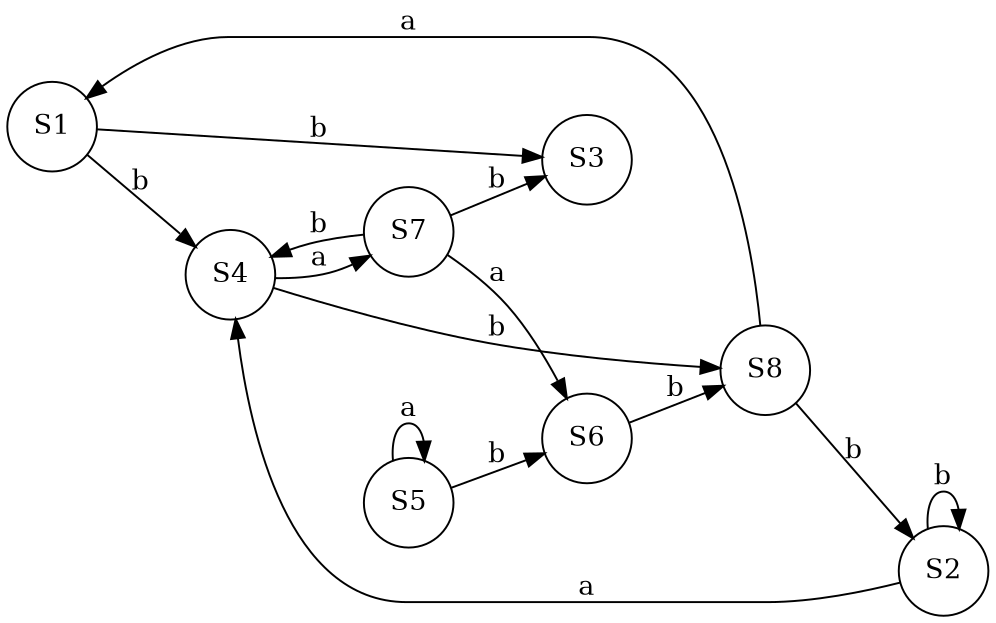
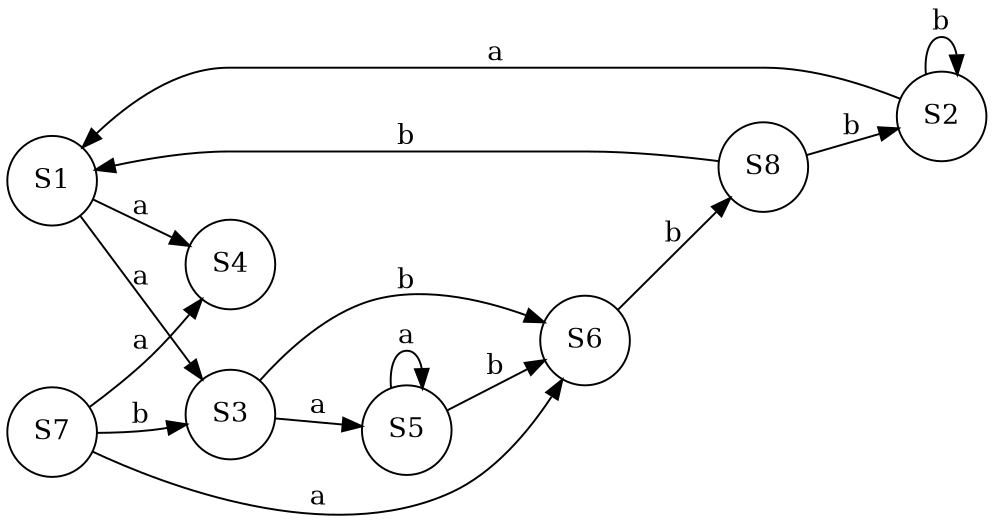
edge "S8" -> "S1": label "a" -> "b"
edge "S1" -> "S3": label "b" -> "a"
edge "S1" -> "S4": label "b" -> "a"
edge "S7" -> "S4": label "b" -> "a"
edge "S4" -> "S7": removed, label "a"
edge "S3" -> "S6": added, label "b"
edge "S4" -> "S8": removed, label "b"
edge "S3" -> "S5": added, label "a"
edge "S2" -> "S4": now "S2" -> "S1"
